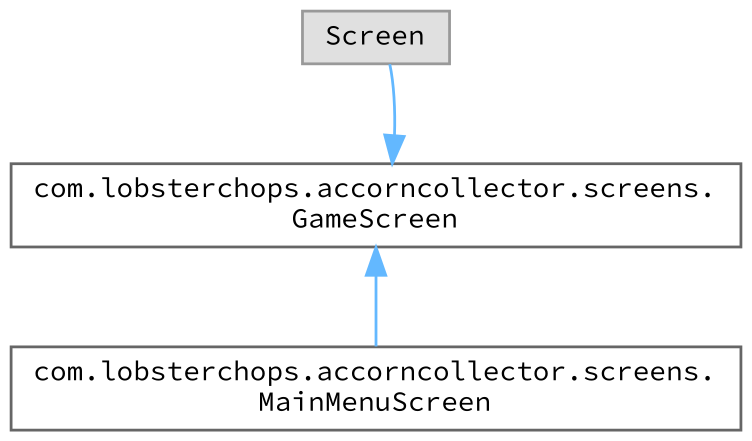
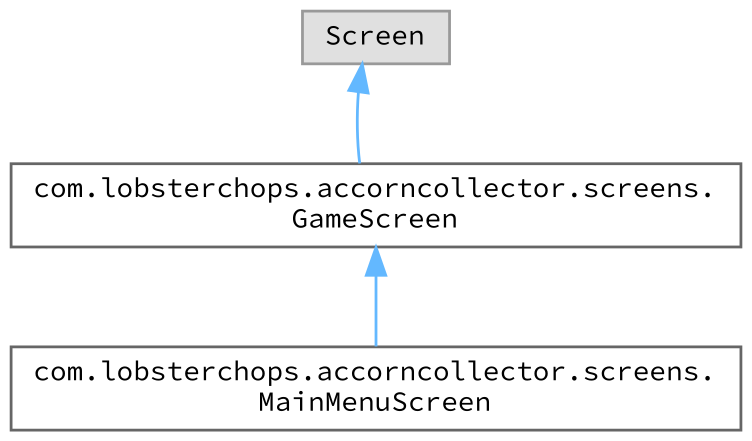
edge "Screen" -> "com.lobsterchops.accorncollector.screens. GameScreen": reversed
